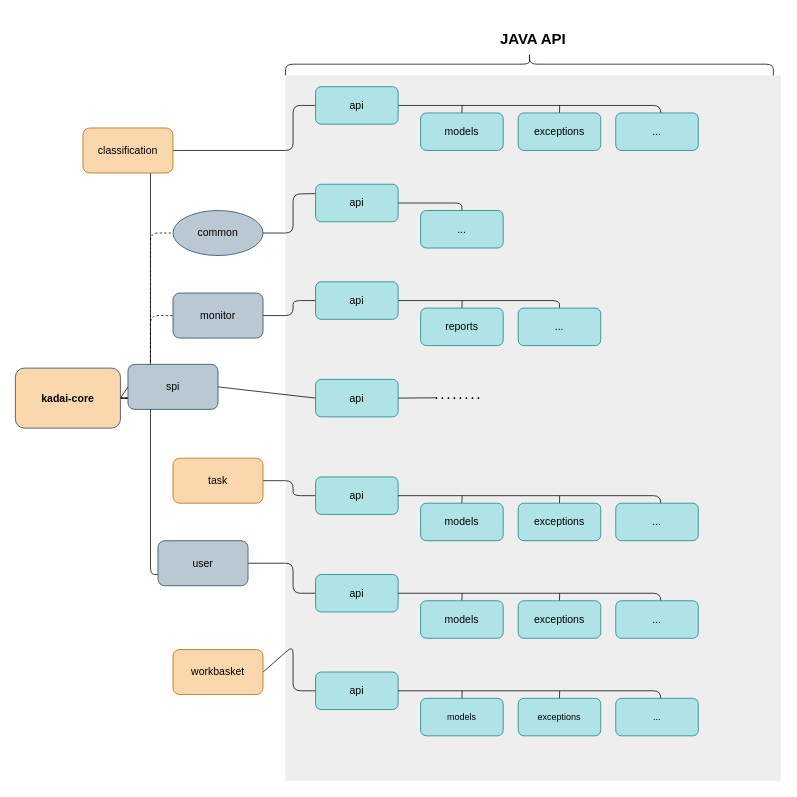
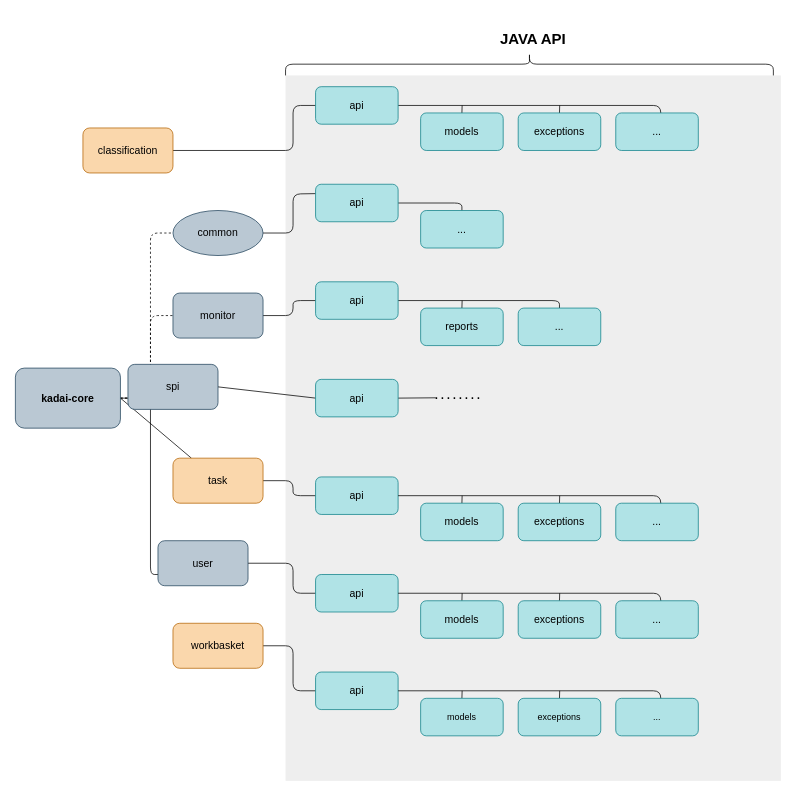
edge "classification" -- "kadai-core": removed
edge "spi" -- "kadai-core": now "task" -- "kadai-core"
node "kadai-core": fillcolor #fad7ac -> #bac8d3
node "workbasket": moved (218, 672) -> (218, 645)
